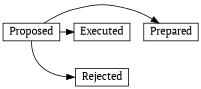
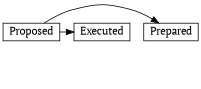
node "Rejected": removed
